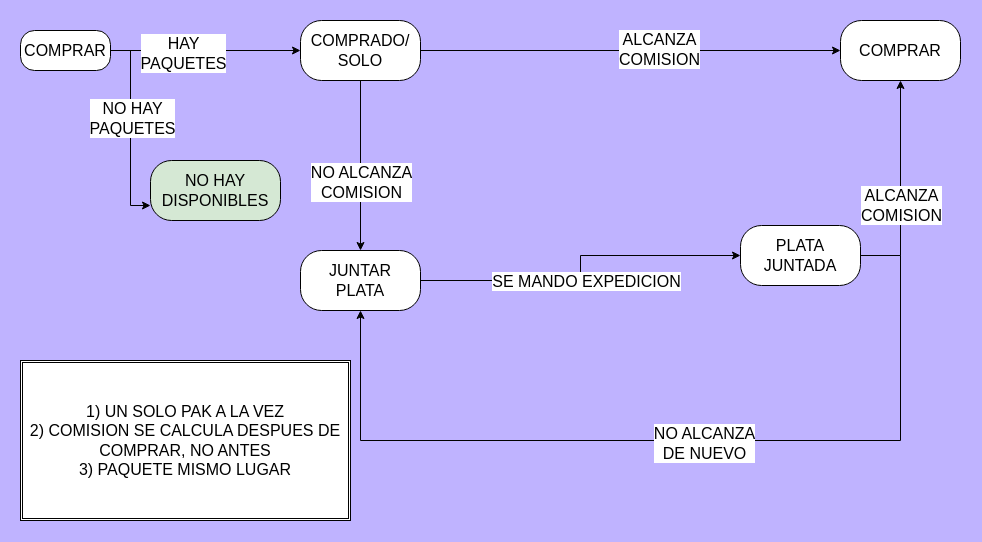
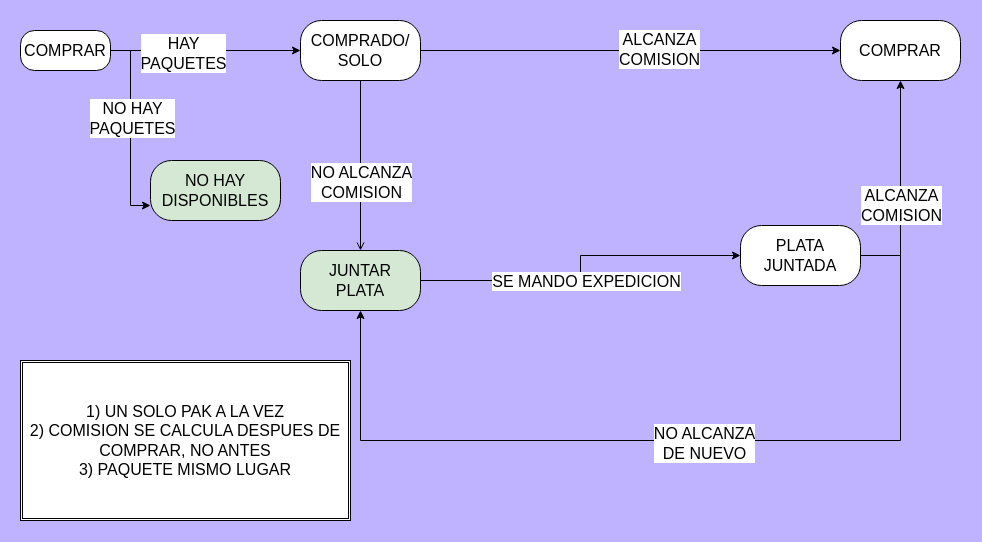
edge "COMPRADO/ SOLO" -> "JUNTAR PLATA": arrowhead classic -> open
node "JUNTAR PLATA": fillcolor #ffffff -> #d5e8d4
